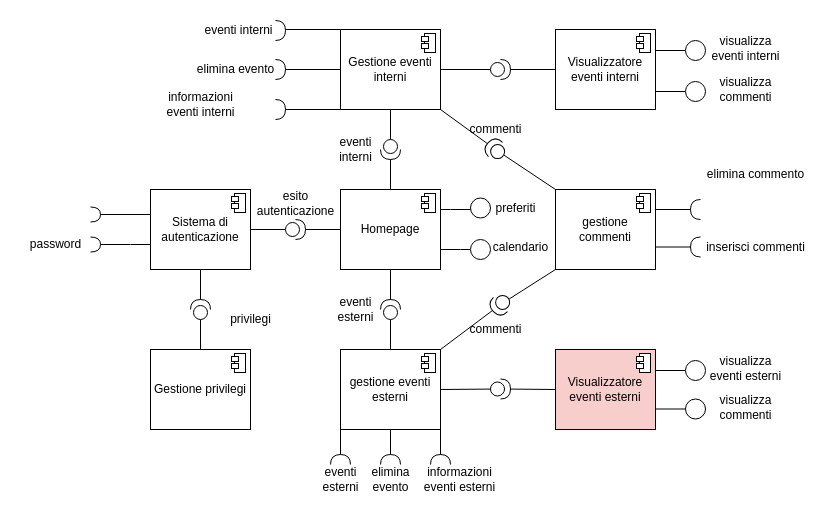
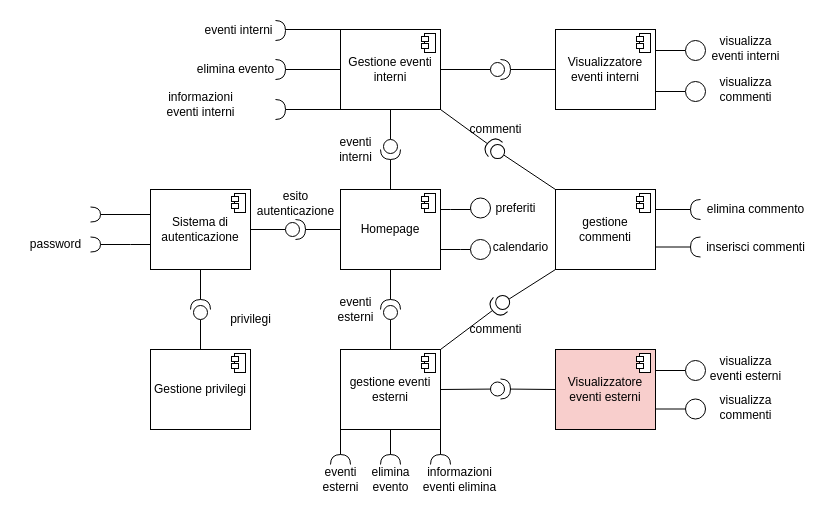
node "elimina commento": moved (756, 175) -> (756, 210)
node "informazioni eventi esterni": label "informazioni eventi esterni" -> "informazioni eventi elimina"
